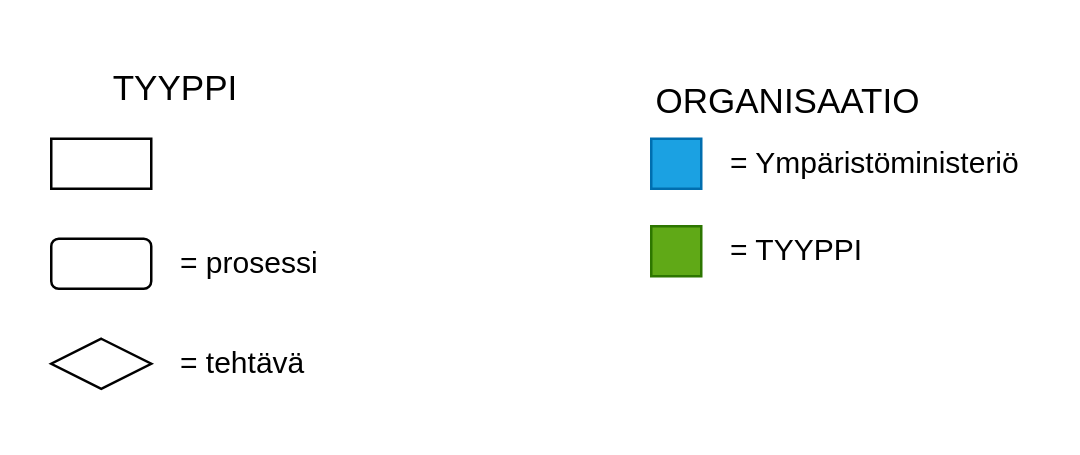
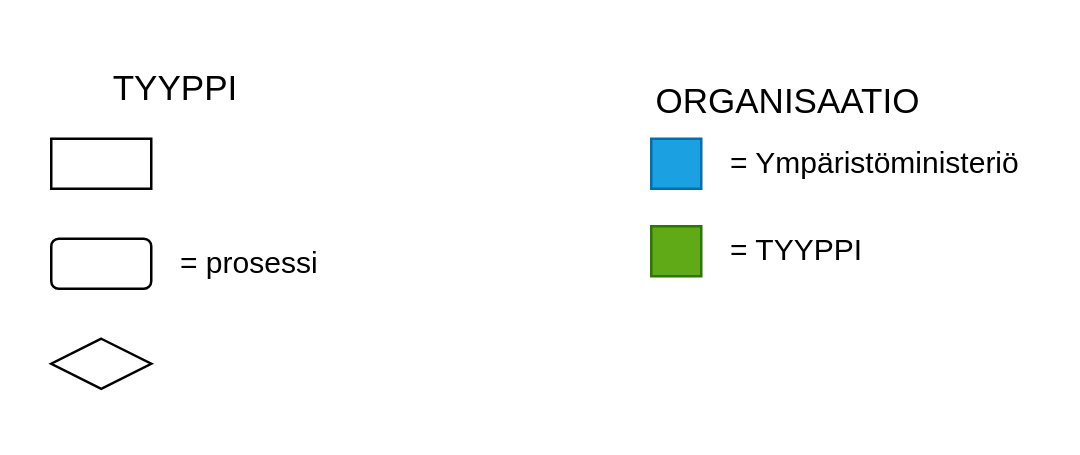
node "= tehtävä": removed
